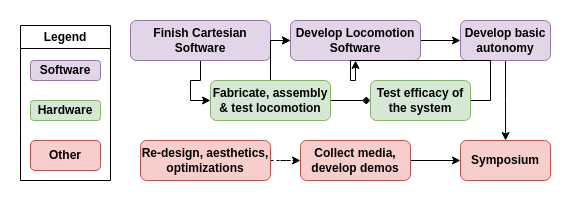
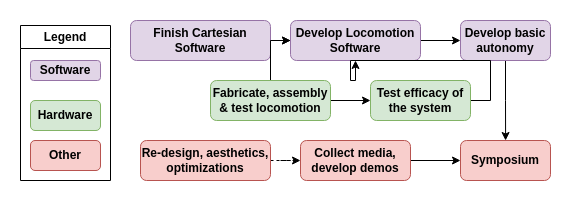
edge "Finish Cartesian Software" -> "Fabricate, assembly & test locomotion": removed
edge "Fabricate, assembly & test locomotion" -> "Test efficacy of the system": arrowhead diamond -> classic
node "Hardware": size 70x20 -> 70x30
